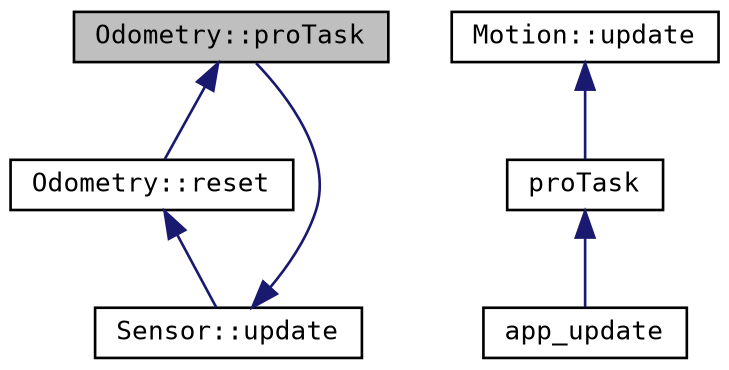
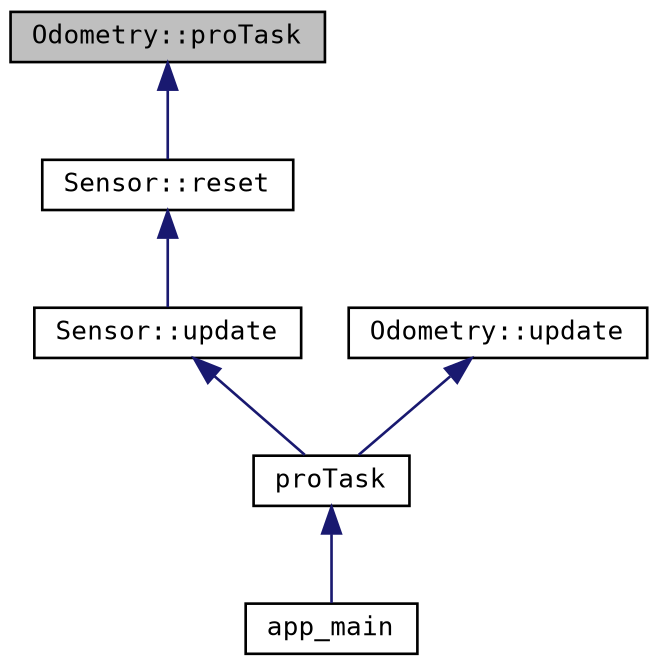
node "Motion::update": label "Motion::update" -> "Odometry::update"
edge "Odometry::proTask" -> "Sensor::update": now "proTask" -> "Sensor::update"
node "Odometry::reset": label "Odometry::reset" -> "Sensor::reset"
node "app_update": label "app_update" -> "app_main"
